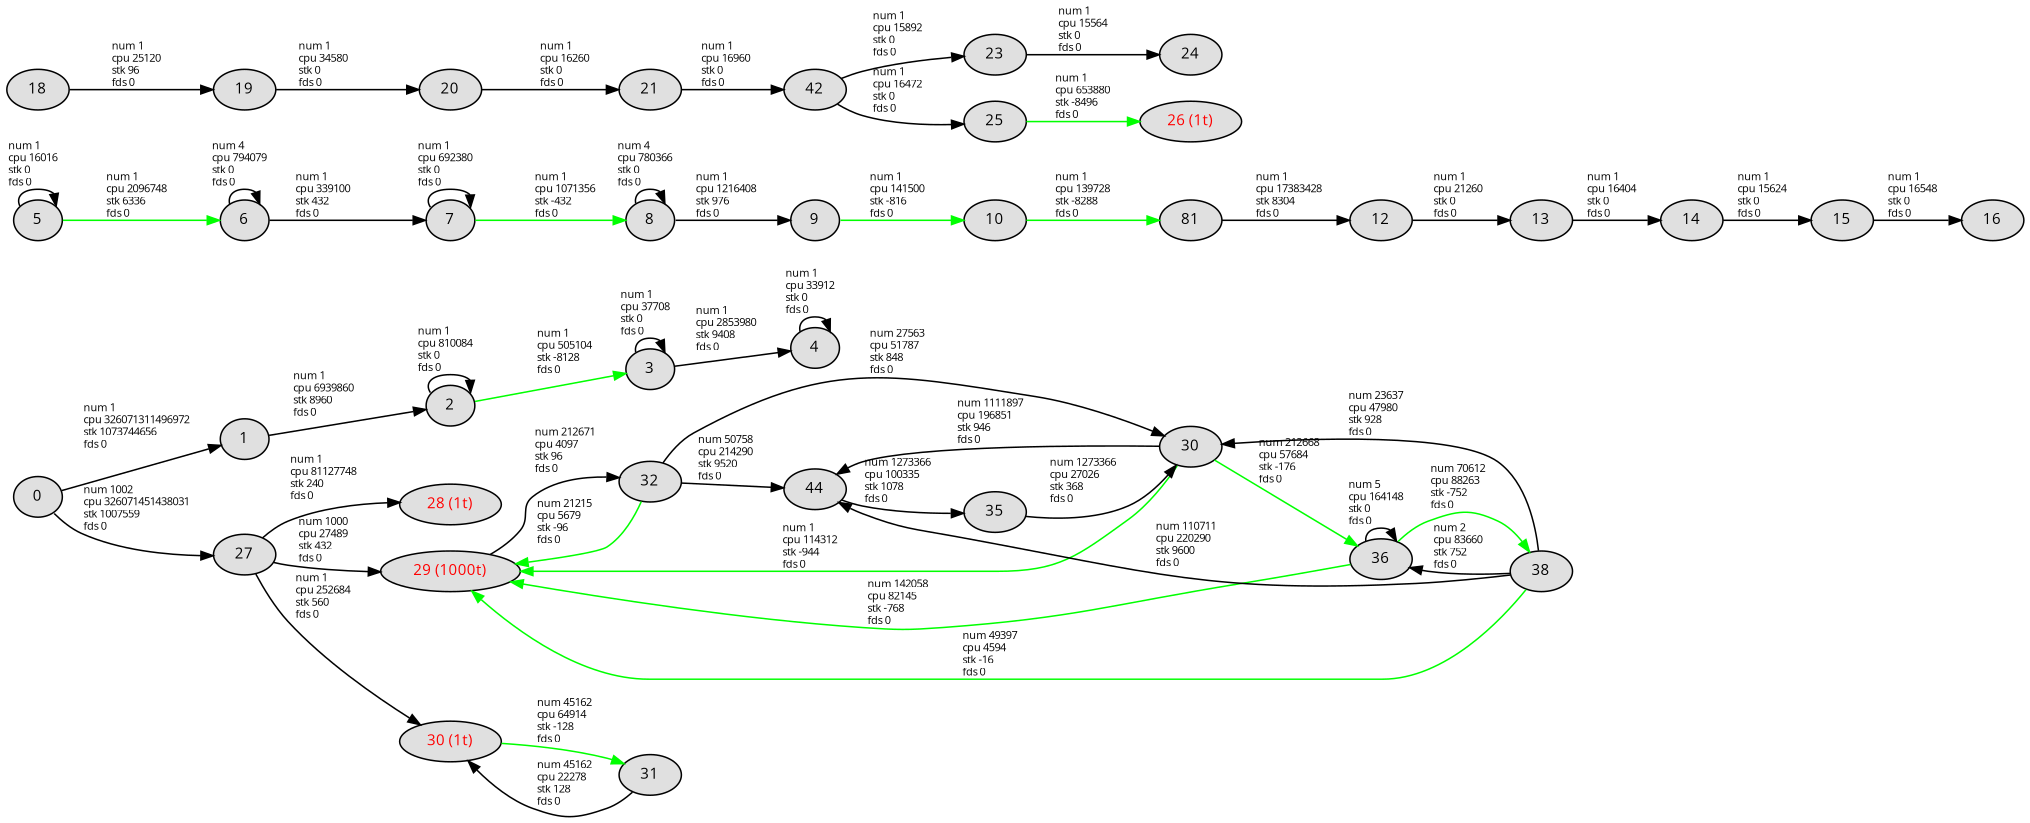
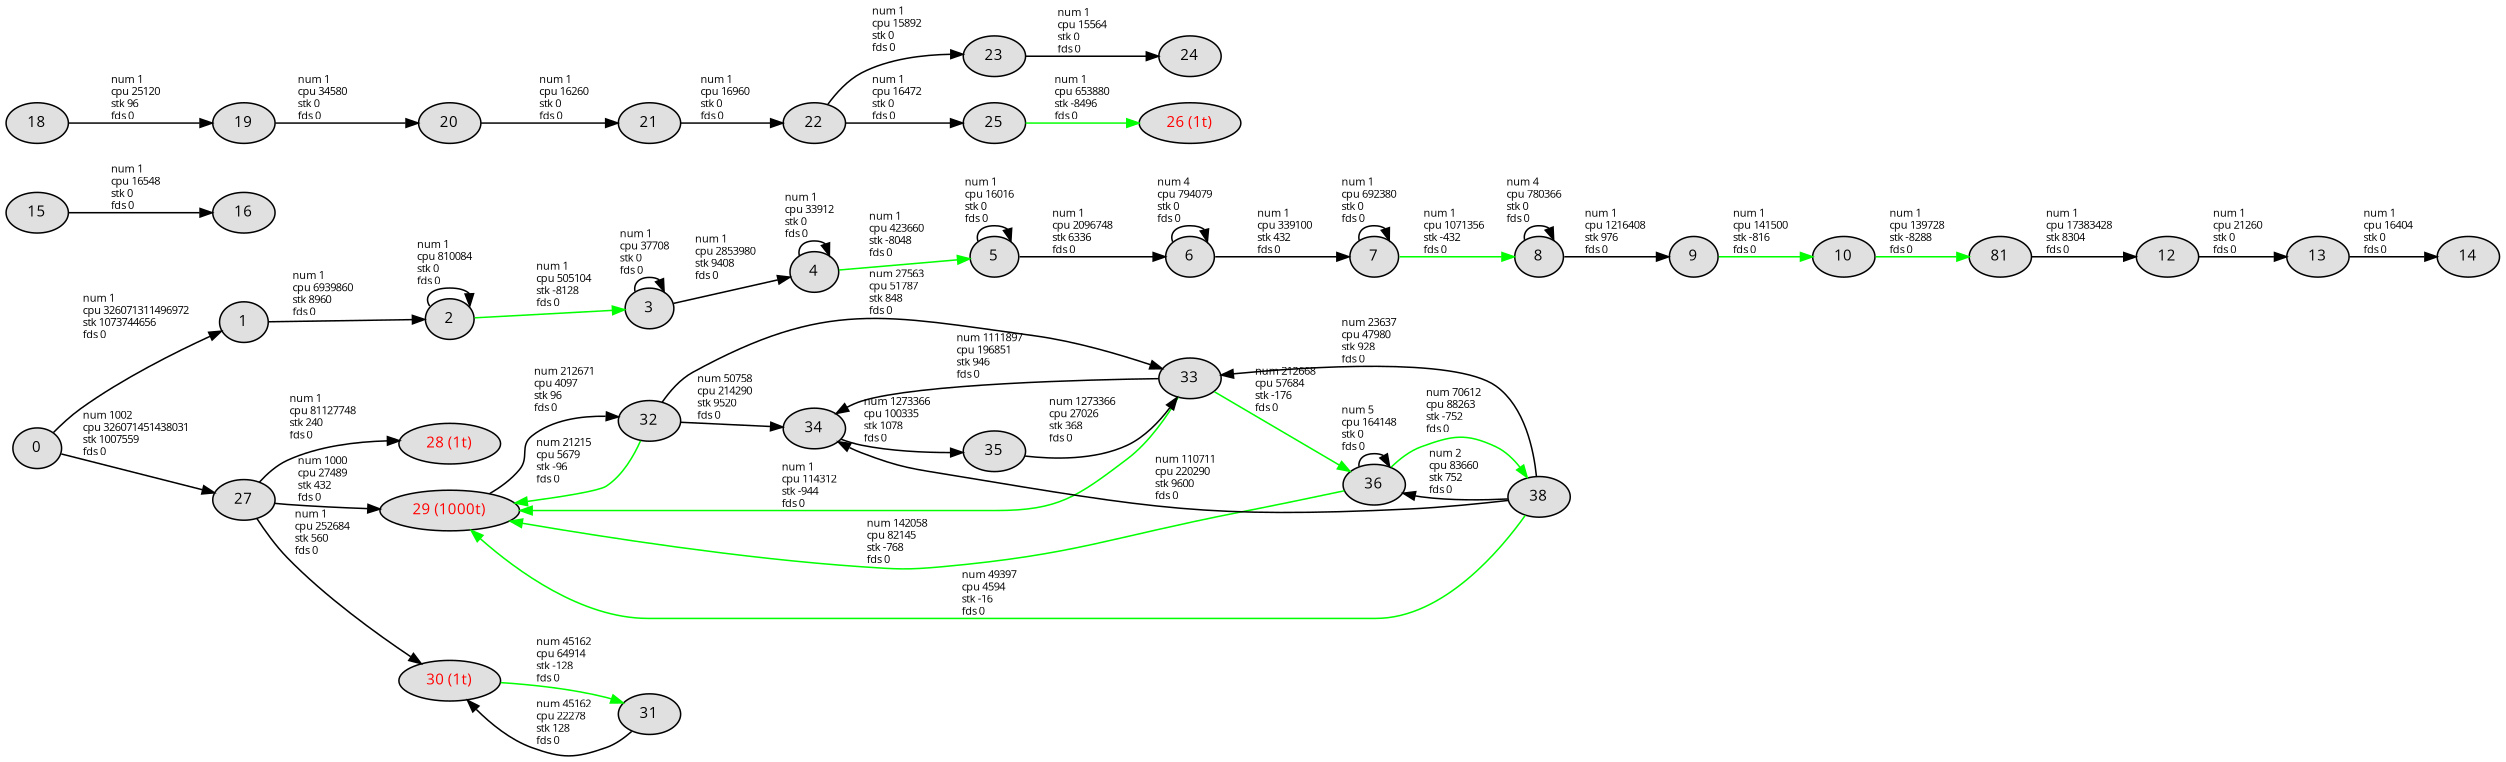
node "42": label "42" -> "22"
edge "5" -> "6": color green -> black
edge "14" -> "15": removed, label "num 1 cpu 15624 stk 0 fds 0"
edge "4" -> "5": added, label "num 1 cpu 423660 stk -8048 fds 0"
node "30": label "30" -> "33"
node "44": label "44" -> "34"
